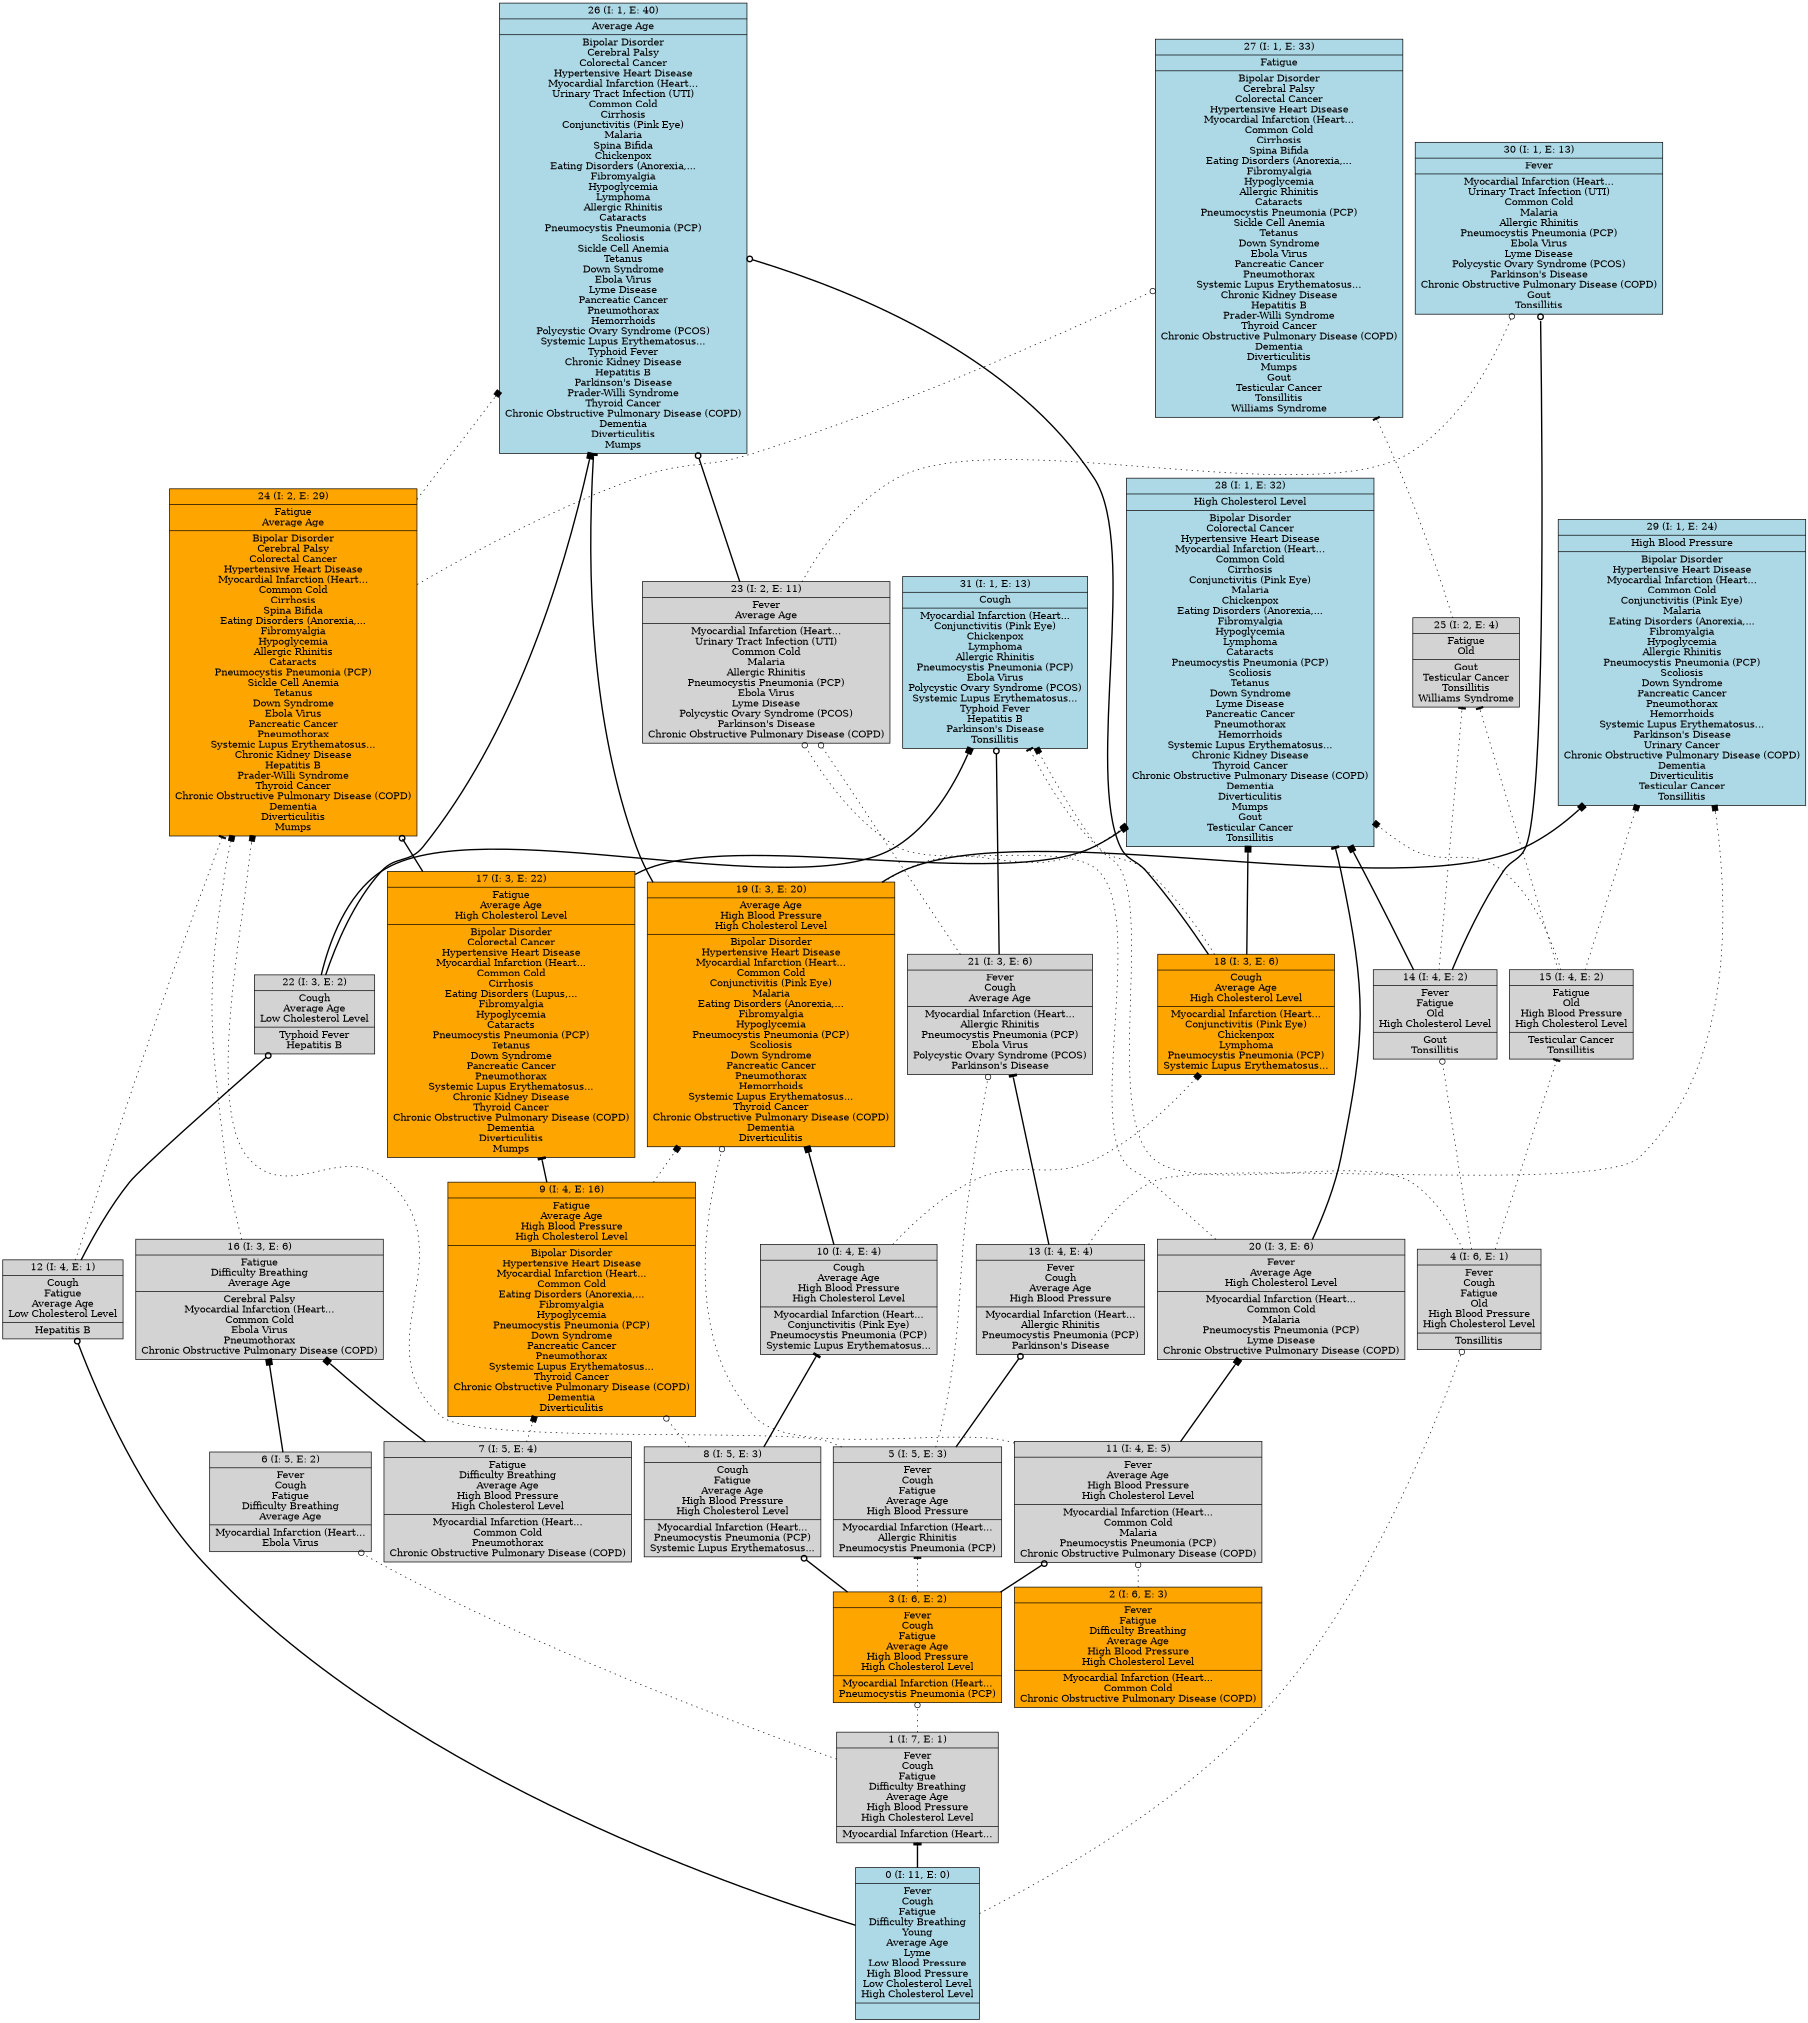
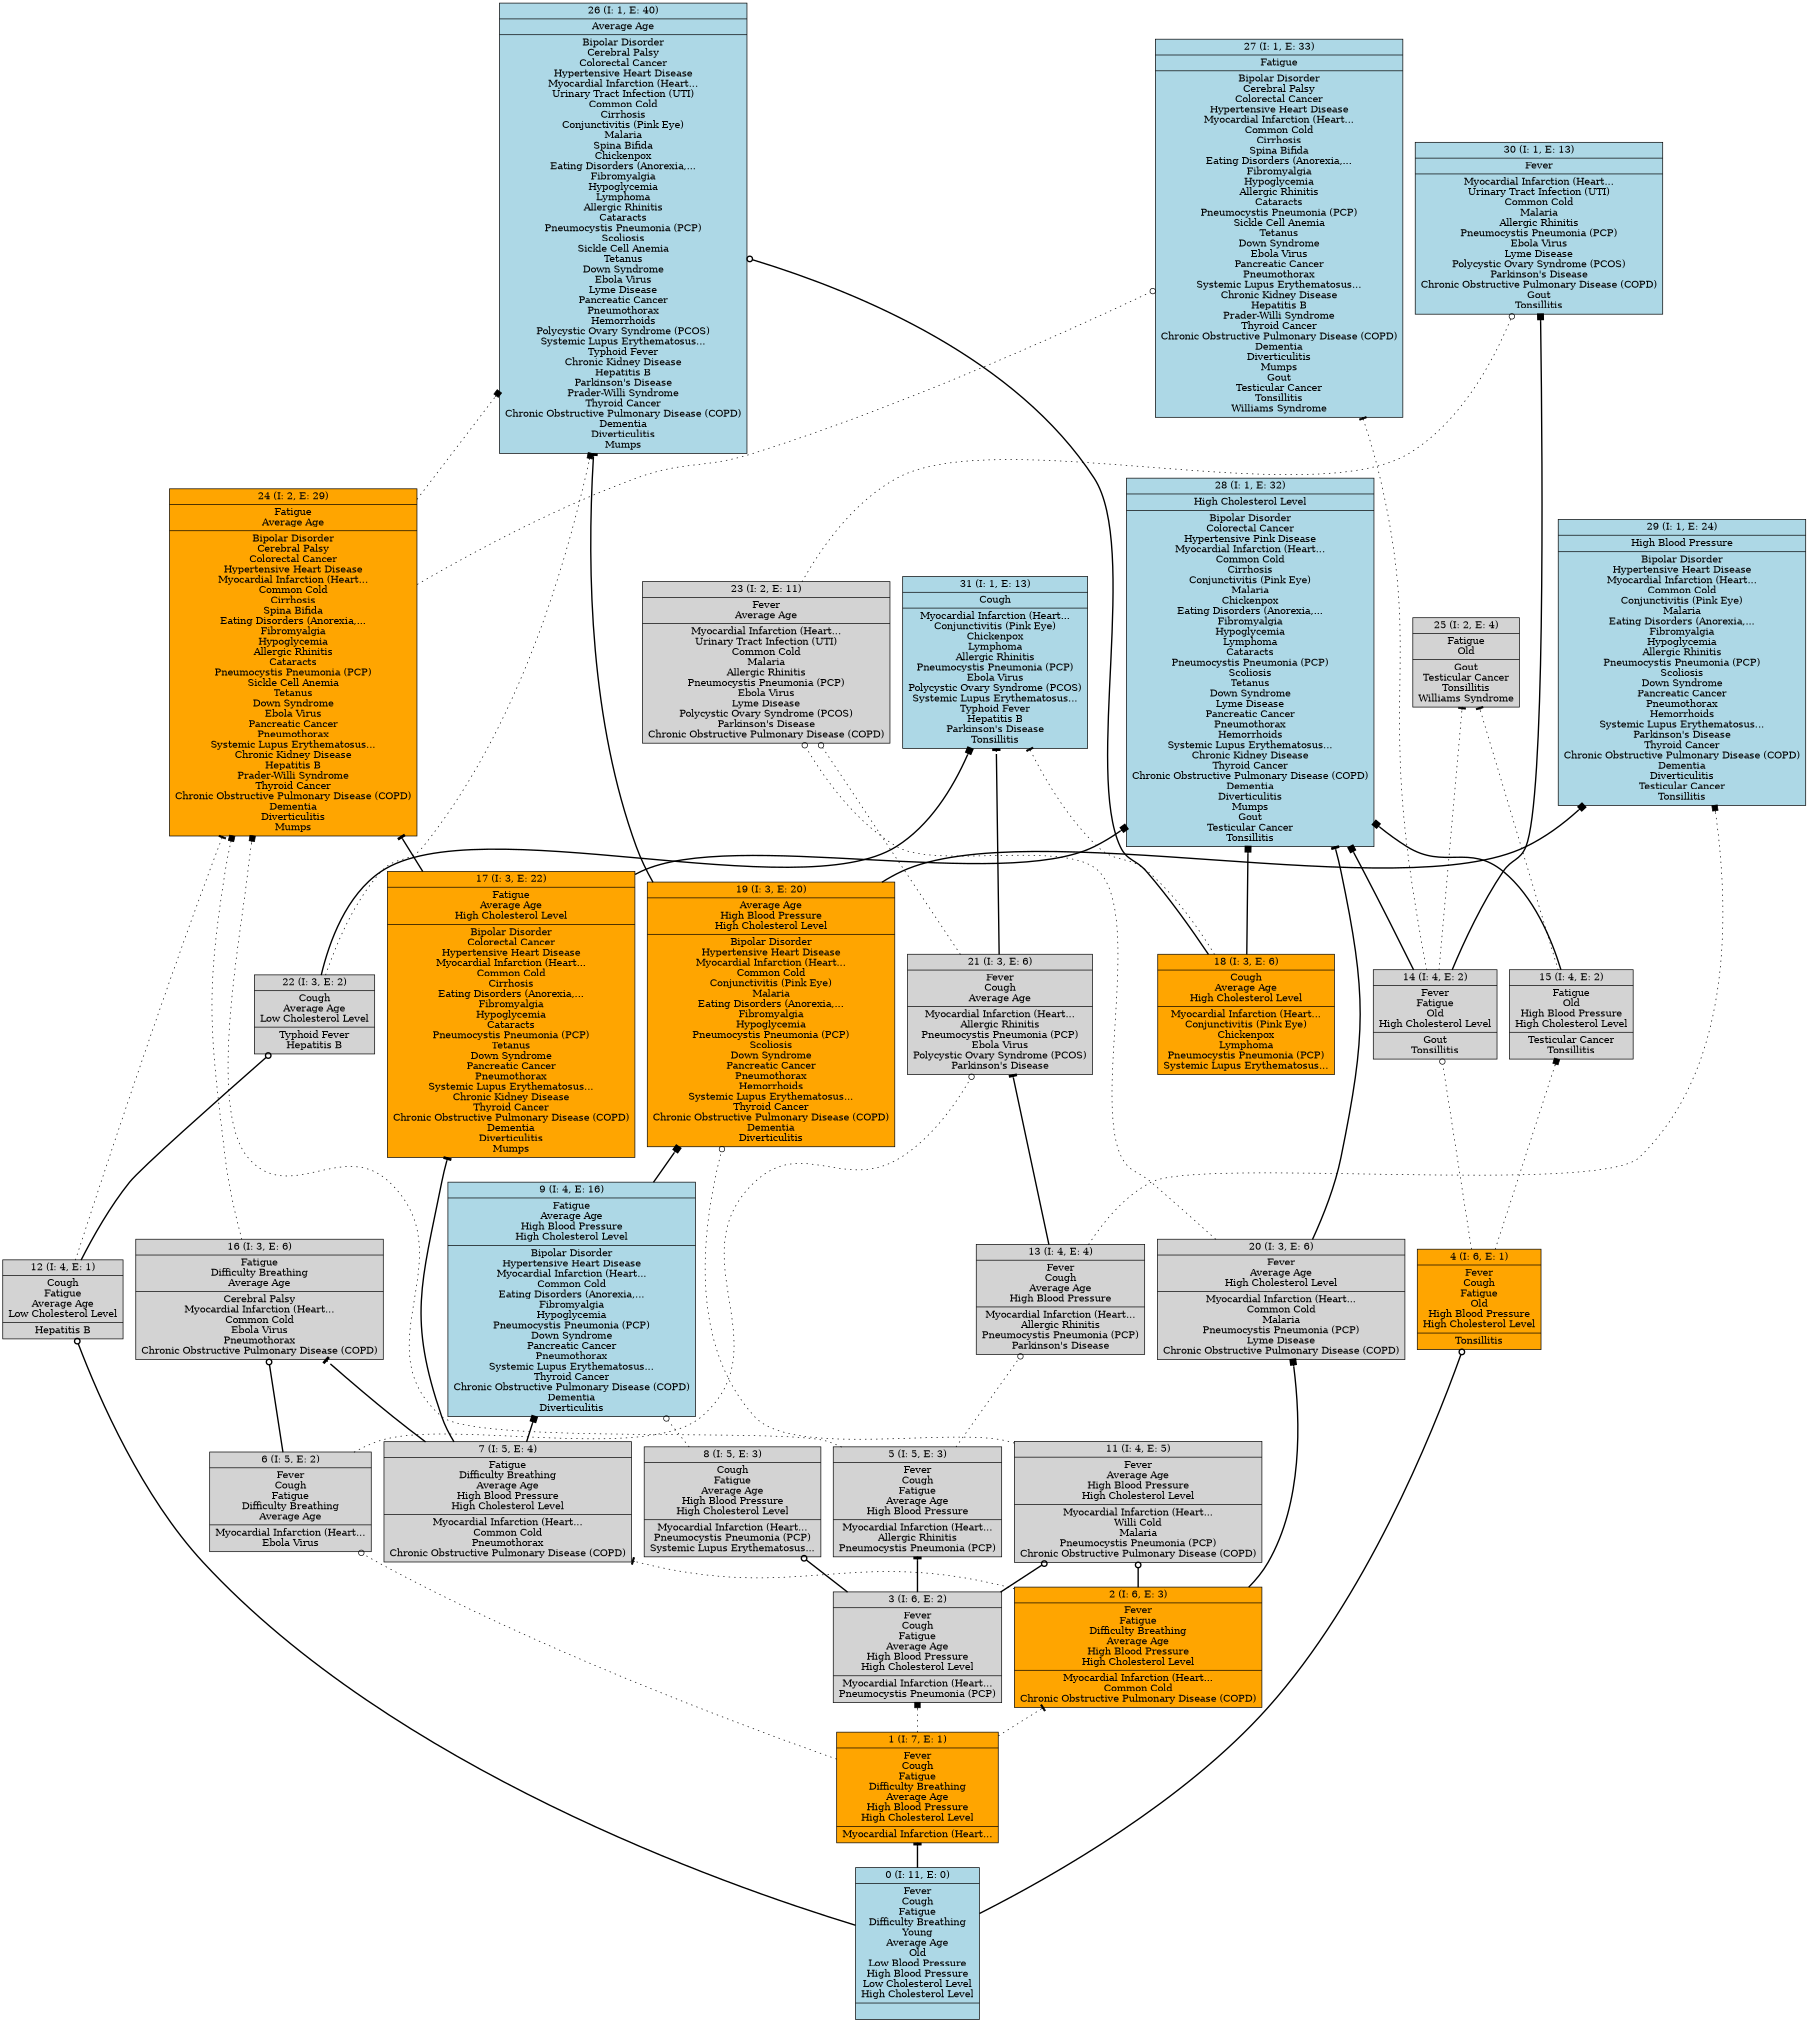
edge "25 (I: 2, E: 4)" -> "27 (I: 1, E: 33)": now "14 (I: 4, E: 2)" -> "27 (I: 1, E: 33)"
edge "23 (I: 2, E: 11)" -> "26 (I: 1, E: 40)": removed
node "28 (I: 1, E: 32)": text "Hypertensive Heart Disease" -> "Hypertensive Pink Disease"
edge "14 (I: 4, E: 2)" -> "30 (I: 1, E: 13)": arrowhead odot -> box
edge "22 (I: 3, E: 2)" -> "26 (I: 1, E: 40)": style bold -> dotted
node "29 (I: 1, E: 24)": text "Urinary Cancer" -> "Thyroid Cancer"
edge "21 (I: 3, E: 6)" -> "31 (I: 1, E: 13)": arrowhead odot -> tee
edge "17 (I: 3, E: 22)" -> "24 (I: 2, E: 29)": arrowhead odot -> tee
edge "19 (I: 3, E: 20)" -> "28 (I: 1, E: 32)": removed
edge "15 (I: 4, E: 2)" -> "28 (I: 1, E: 32)": style dotted -> bold
edge "15 (I: 4, E: 2)" -> "29 (I: 1, E: 24)": removed
node "17 (I: 3, E: 22)": text "Eating Disorders (Lupus,..." -> "Eating Disorders (Anorexia,..."
edge "4 (I: 6, E: 1)" -> "31 (I: 1, E: 13)": removed
edge "4 (I: 6, E: 1)" -> "15 (I: 4, E: 2)": arrowhead tee -> box
edge "9 (I: 4, E: 16)" -> "19 (I: 3, E: 20)": style dotted -> bold
edge "9 (I: 4, E: 16)" -> "17 (I: 3, E: 22)": now "7 (I: 5, E: 4)" -> "17 (I: 3, E: 22)"
edge "5 (I: 5, E: 3)" -> "21 (I: 3, E: 6)": now "6 (I: 5, E: 2)" -> "21 (I: 3, E: 6)"
node "9 (I: 4, E: 16)": fillcolor orange -> lightblue
node "10 (I: 4, E: 4)": removed
node "4 (I: 6, E: 1)": fillcolor lightgrey -> orange
edge "5 (I: 5, E: 3)" -> "13 (I: 4, E: 4)": style bold -> dotted
edge "11 (I: 4, E: 5)" -> "20 (I: 3, E: 6)": now "2 (I: 6, E: 3)" -> "20 (I: 3, E: 6)"
edge "7 (I: 5, E: 4)" -> "16 (I: 3, E: 6)": arrowhead box -> tee
edge "6 (I: 5, E: 2)" -> "16 (I: 3, E: 6)": arrowhead box -> odot
edge "7 (I: 5, E: 4)" -> "9 (I: 4, E: 16)": style dotted -> bold
node "11 (I: 4, E: 5)": text "Common Cold" -> "Willi Cold"
edge "2 (I: 6, E: 3)" -> "7 (I: 5, E: 4)": added
edge "3 (I: 6, E: 2)" -> "5 (I: 5, E: 3)": style dotted -> bold
edge "2 (I: 6, E: 3)" -> "11 (I: 4, E: 5)": style dotted -> bold
node "3 (I: 6, E: 2)": fillcolor orange -> lightgrey
edge "0 (I: 11, E: 0)" -> "4 (I: 6, E: 1)": style dotted -> bold
edge "1 (I: 7, E: 1)" -> "3 (I: 6, E: 2)": arrowhead odot -> box
edge "1 (I: 7, E: 1)" -> "2 (I: 6, E: 3)": added
node "1 (I: 7, E: 1)": fillcolor lightgrey -> orange
node "0 (I: 11, E: 0)": text "Lyme" -> "Old"
